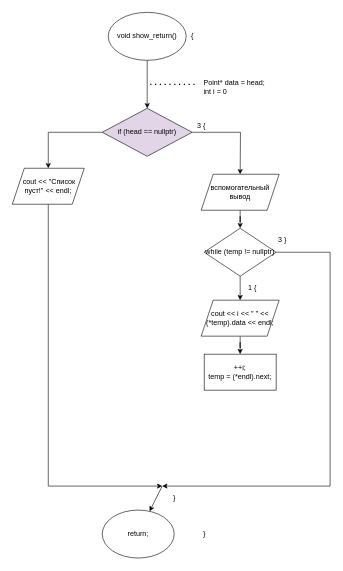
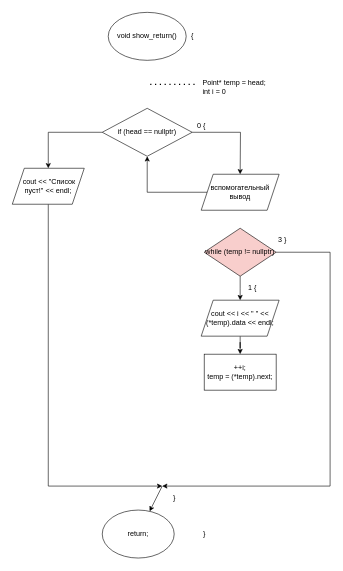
node "Point* data = head; int i = 0": label "Point* data = head; int i = 0" -> "Point* temp = head; int i = 0"
edge "void show_return()" -> "if (head == nullptr)": removed
node "3 {": label "3 {" -> "0 {"
node "if (head == nullptr)": fillcolor #e1d5e7 -> #ffffff
edge "вспомогательный вывод" -> "while (temp != nullptr)": now "вспомогательный вывод" -> "if (head == nullptr)"
node "while (temp != nullptr)": fillcolor #ffffff -> #f8cecc
node "++i; temp = (*endl).next;": label "++i; temp = (*endl).next;" -> "++i; temp = (*temp).next;"
